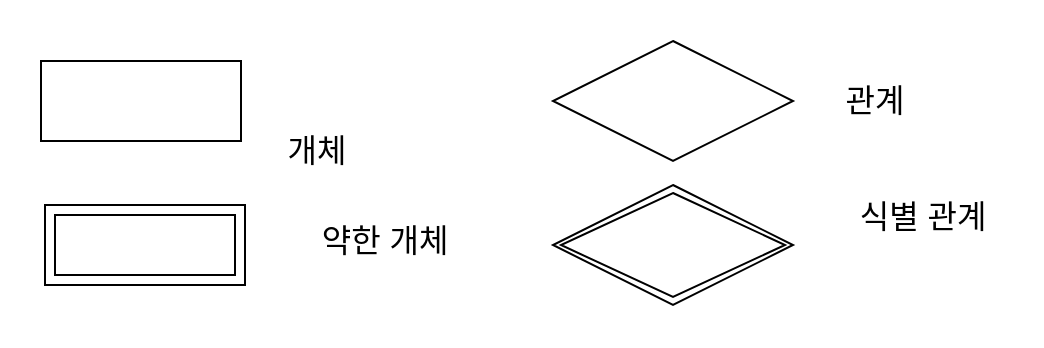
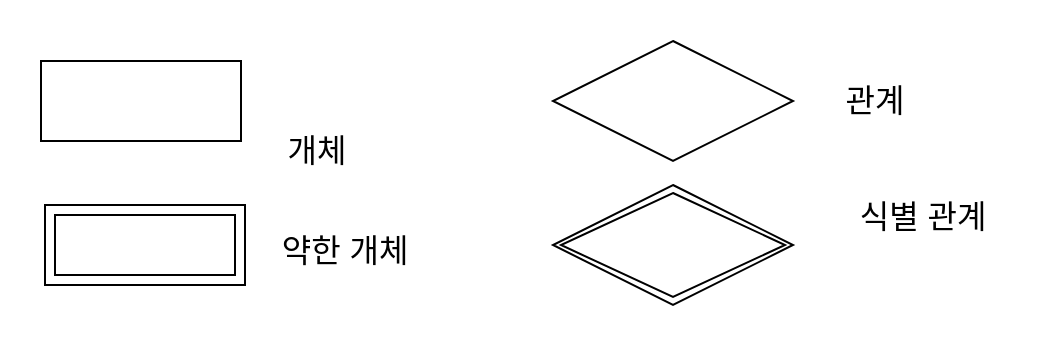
node "약한 개체": moved (385, 240) -> (345, 250)
